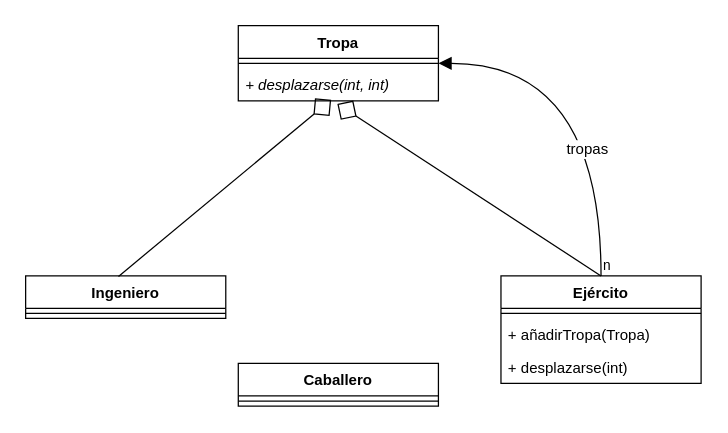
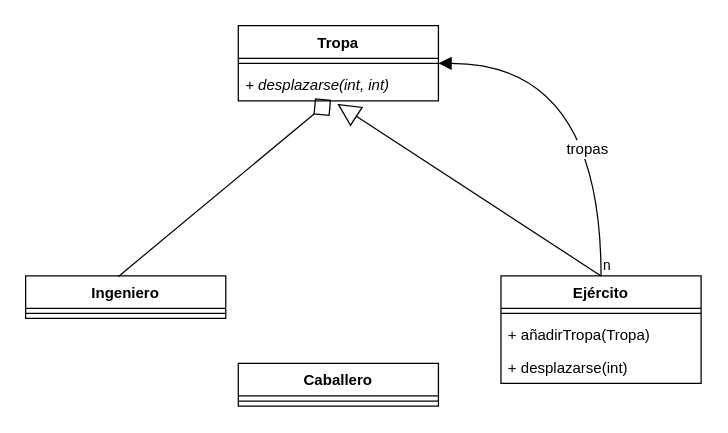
edge "Ejército" -> "+ desplazarse(int, int)": arrowhead diamond -> block
